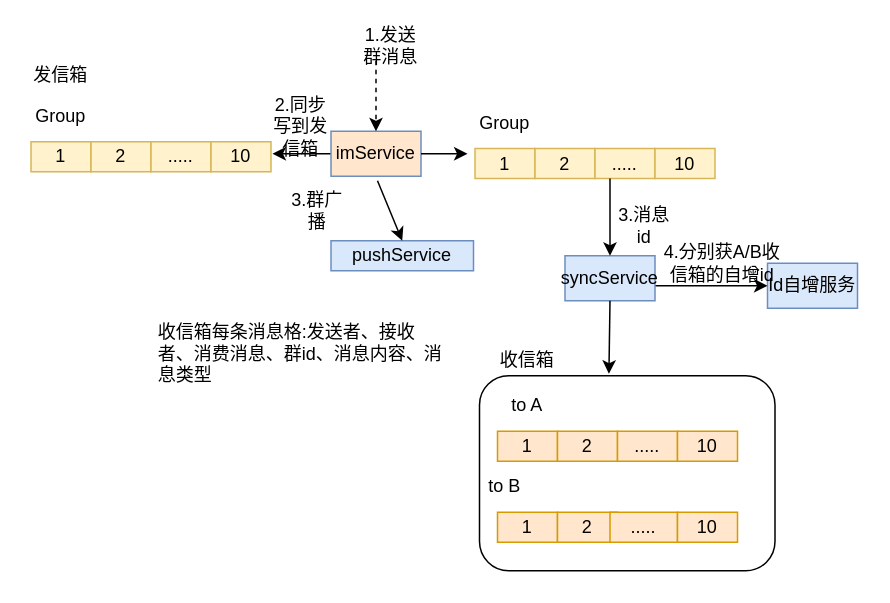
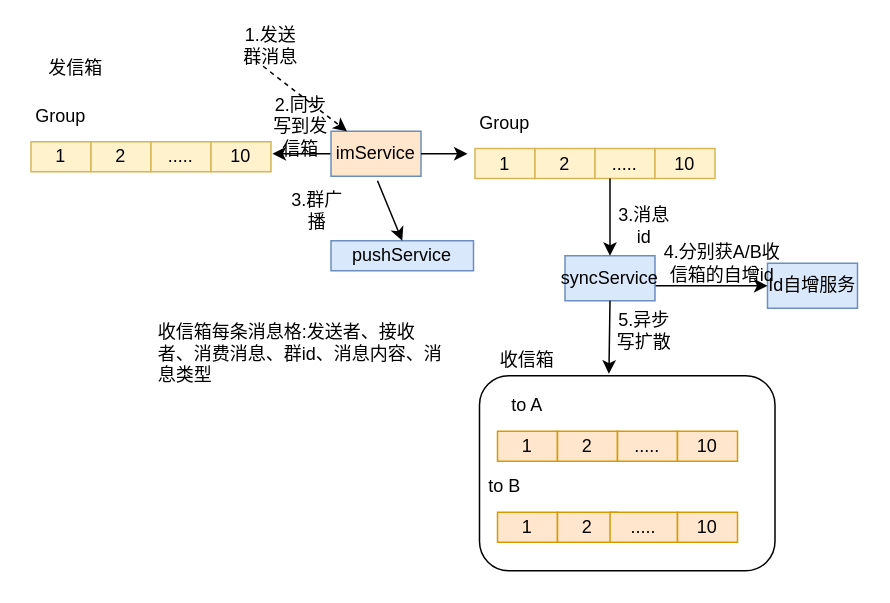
node "1.发送群消息": moved (391, 46) -> (271, 46)
node "发信箱": moved (61, 76) -> (76, 68)
node "5.异步写扩散": added
